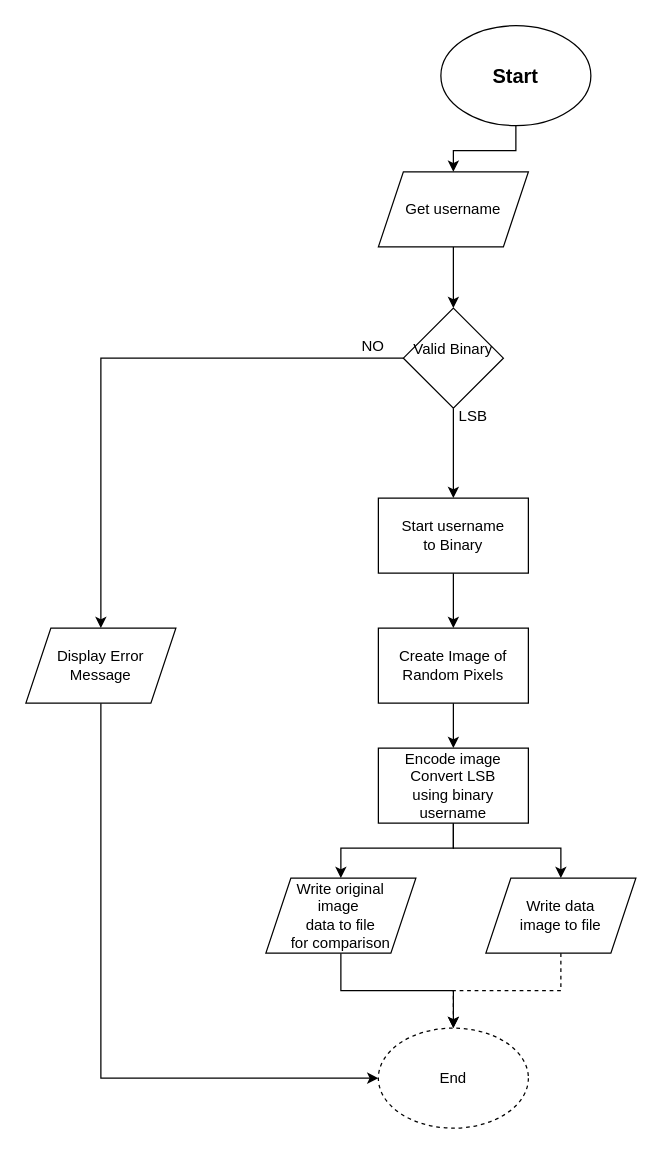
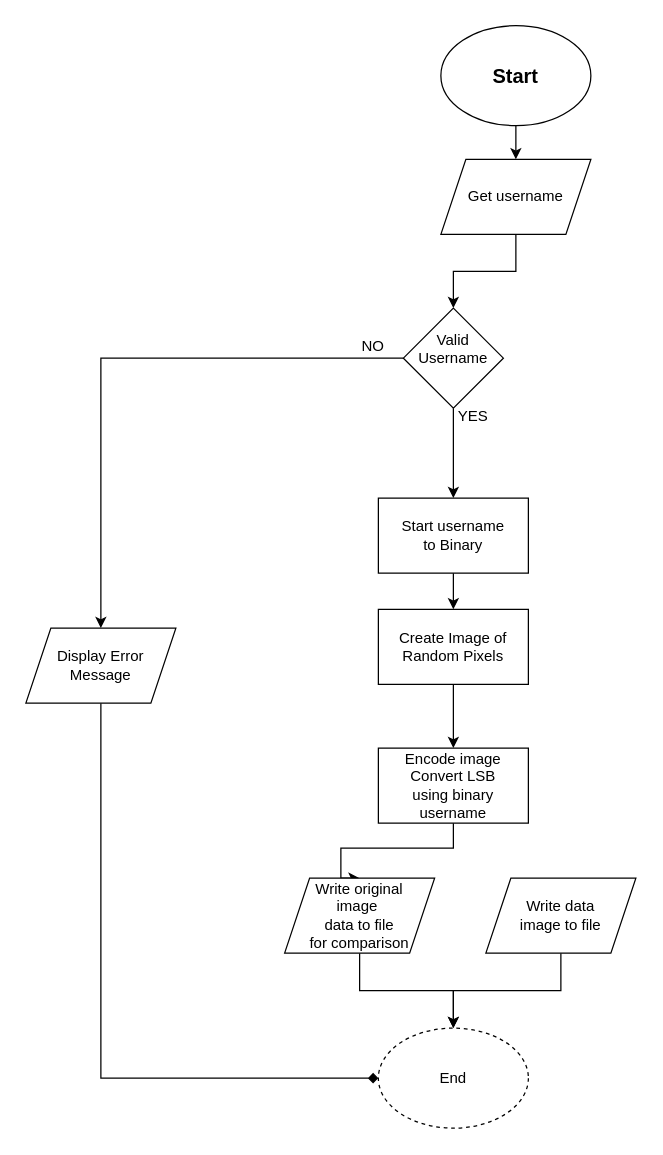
node "Get username": moved (453, 209) -> (516, 197)
node "Valid Binary": label "Valid Binary" -> "Valid Username"
node "LSB": label "LSB" -> "YES"
node "Create Image of Random Pixels": moved (453, 666) -> (453, 647)
edge "Encode image Convert LSB using binary username" -> "Write data image to file": removed
node "Write original image data to file for comparison": moved (341, 916) -> (359, 916)
edge "Write data image to file" -> "End": style dashed -> solid
edge "Display Error Message" -> "End": arrowhead classic -> diamond
